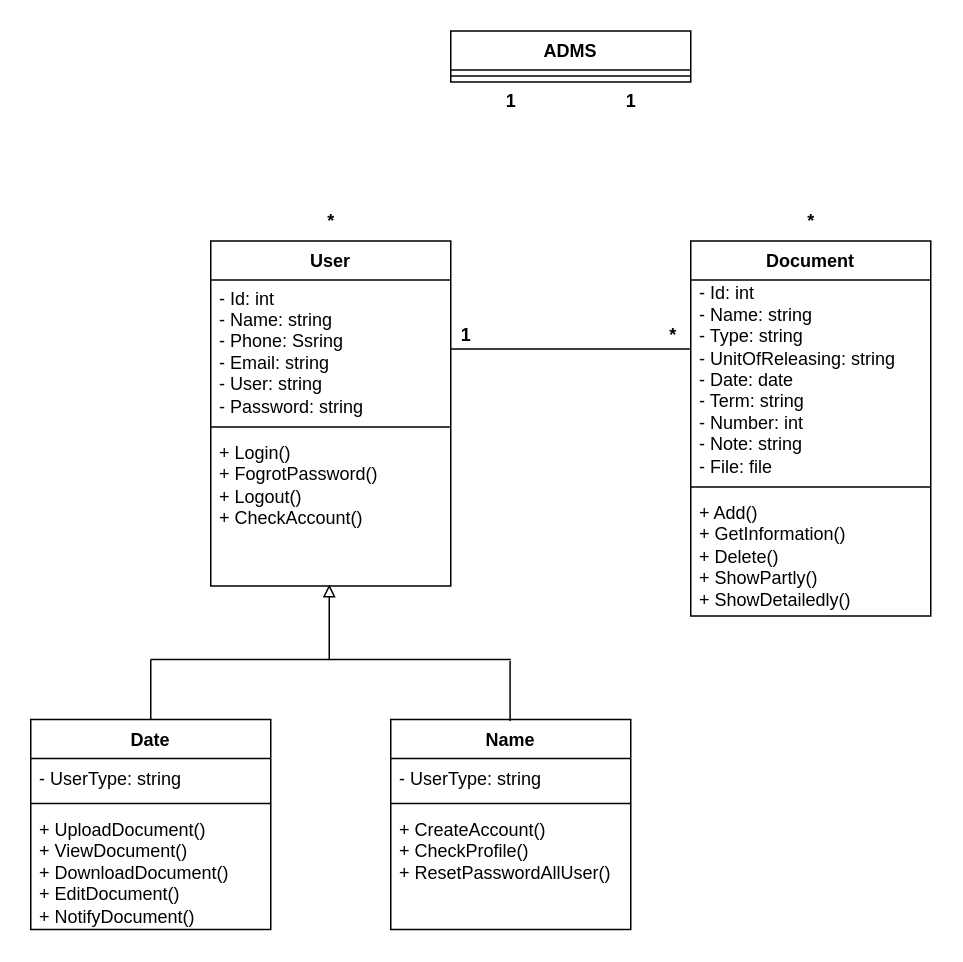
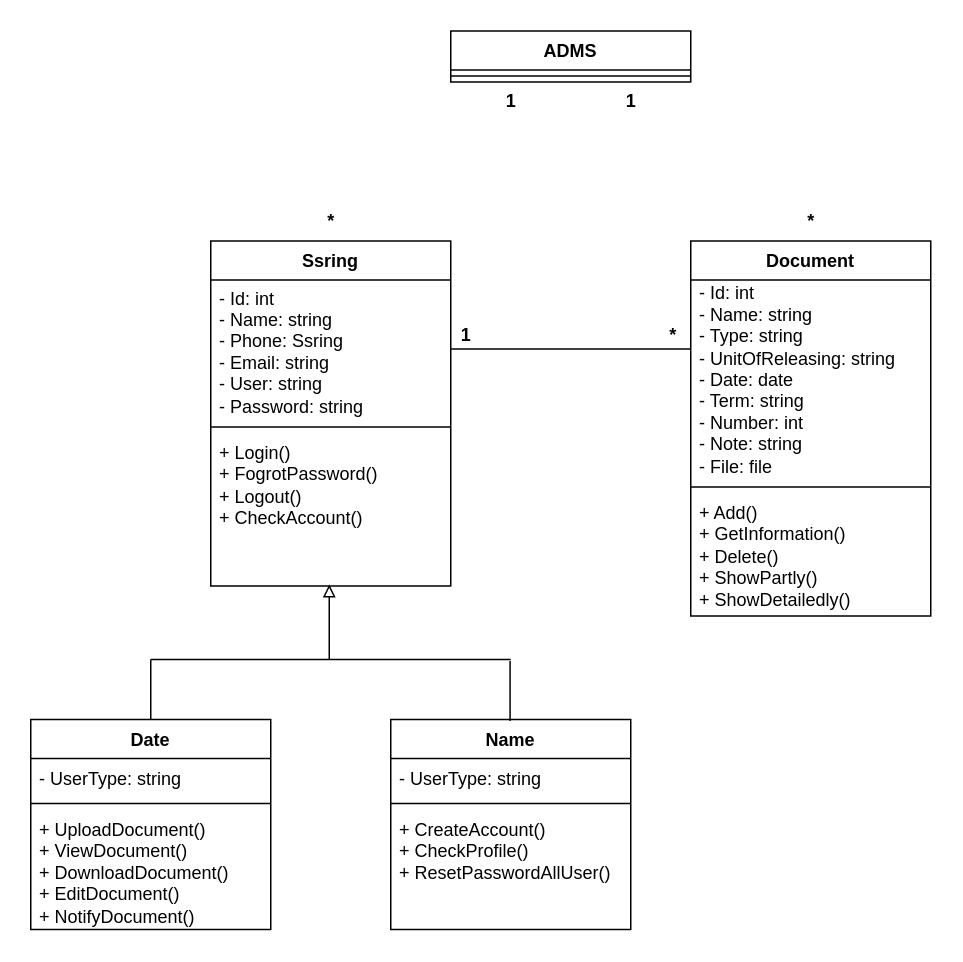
node "User": label "User" -> "Ssring"
